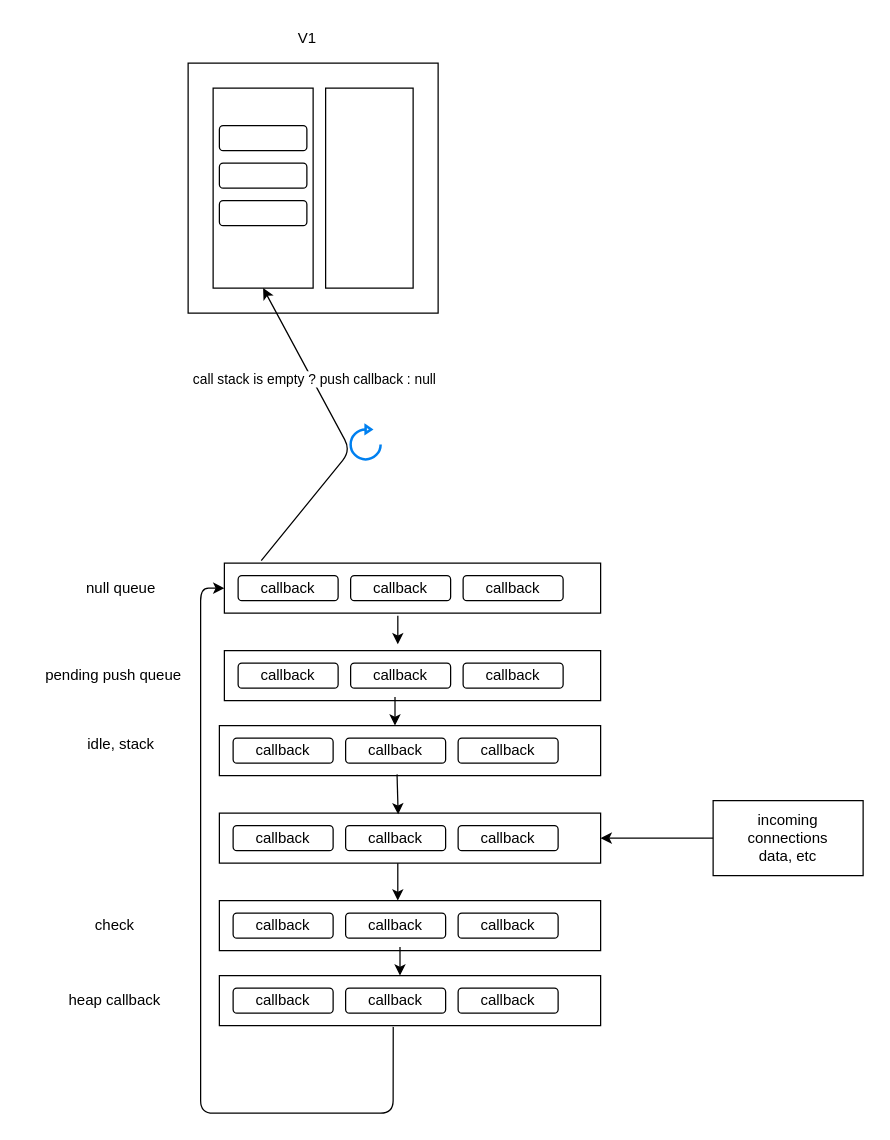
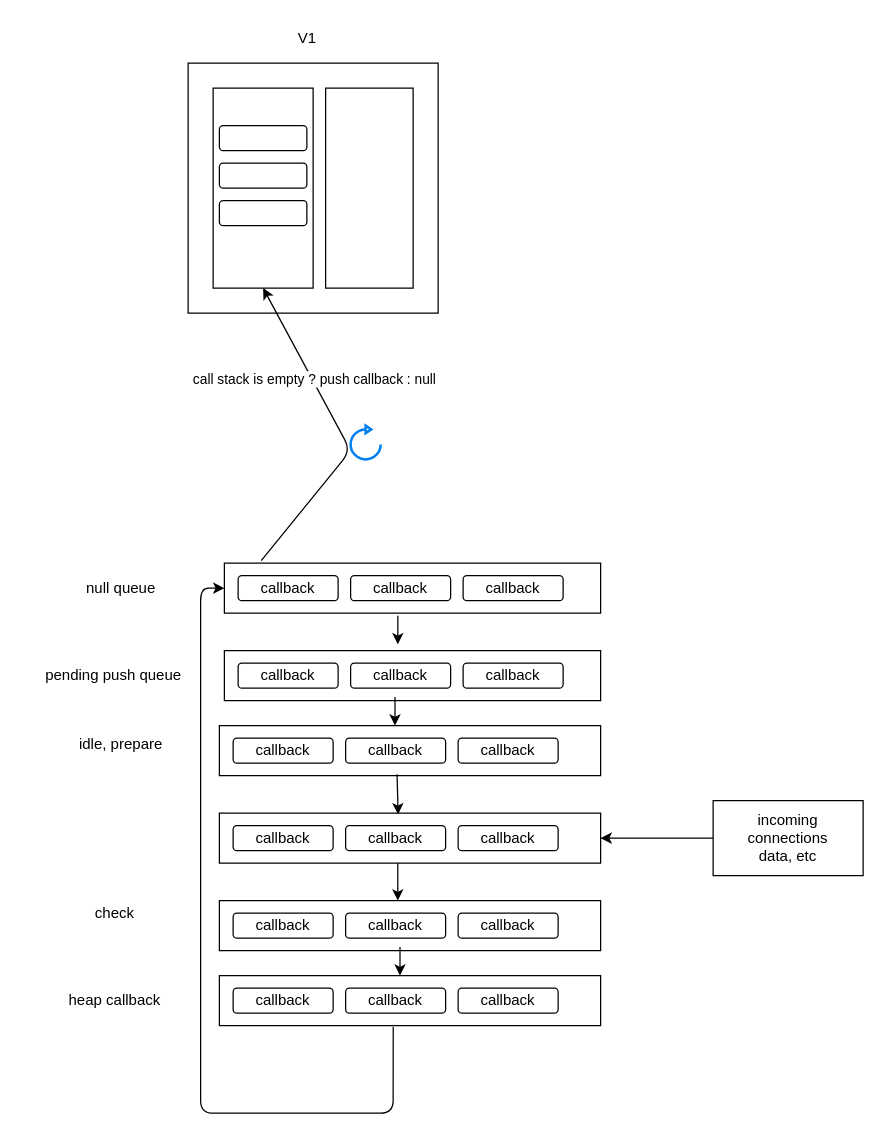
node "idle, stack": label "idle, stack" -> "idle, prepare"
node "check": moved (114, 926) -> (114, 913)
